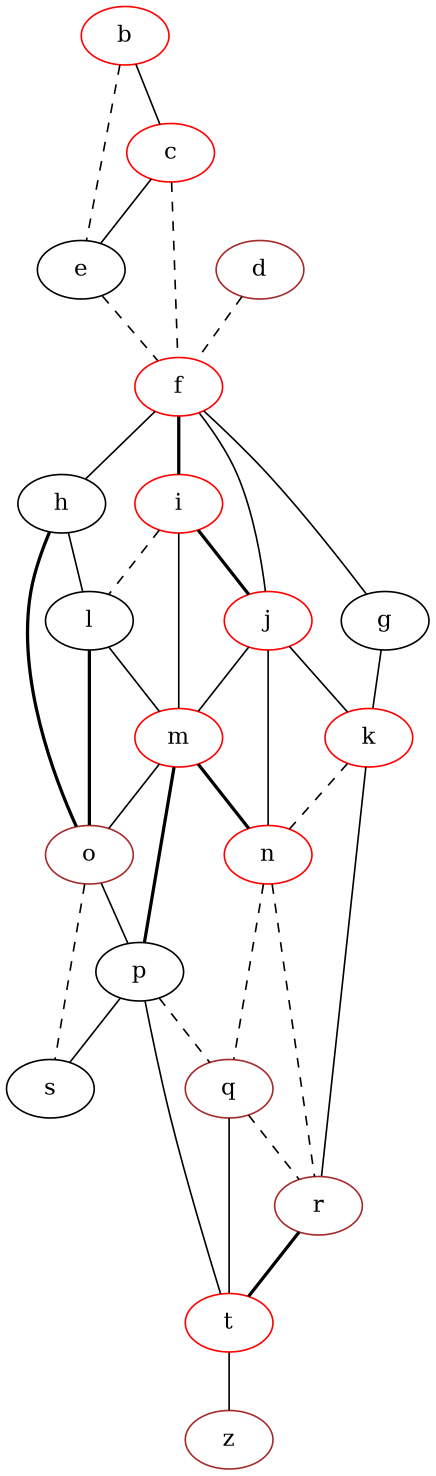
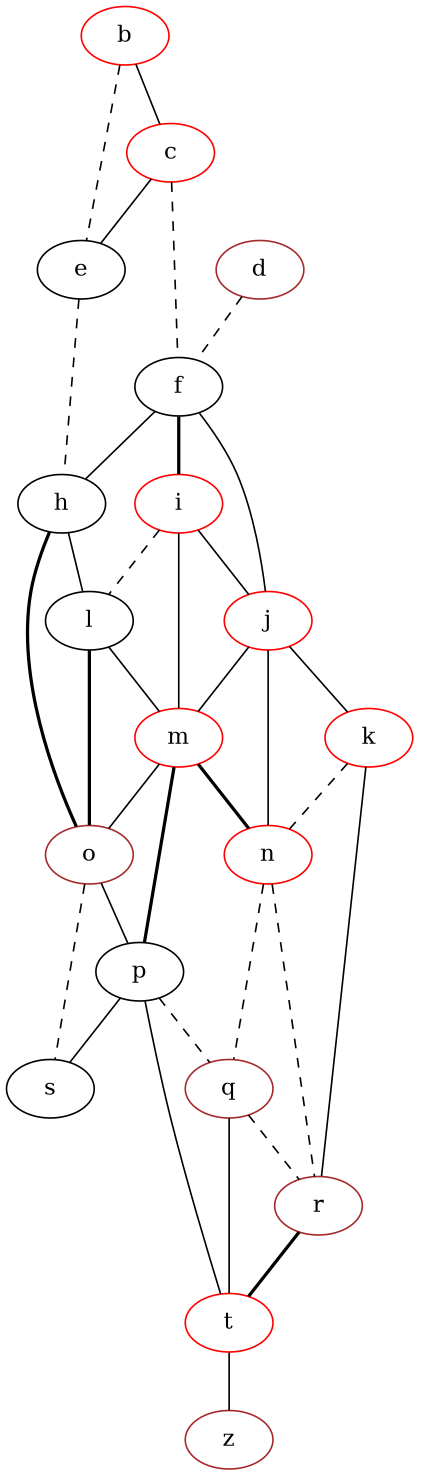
edge "e" -- "f": now "e" -- "h"
node "f": color red -> black
edge "i" -- "j": style bold -> solid
node "g": removed
